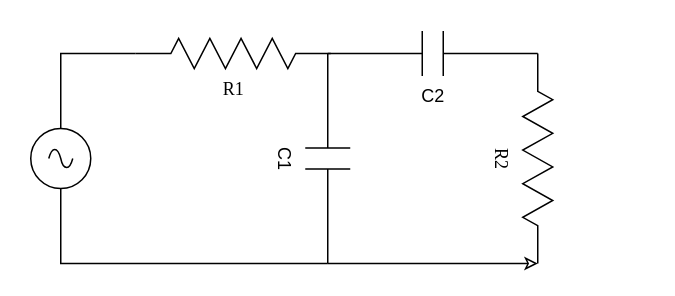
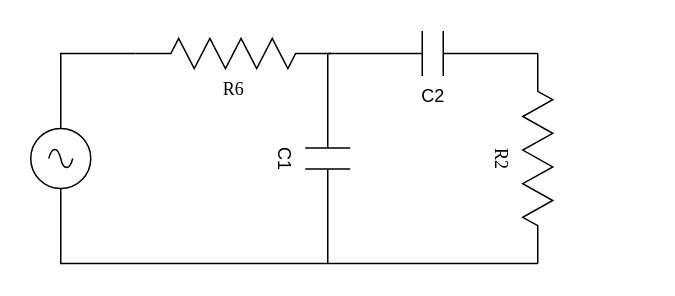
node "R1": label "R1" -> "R6"
edge "C1" -> "R2": arrowhead classic -> none
